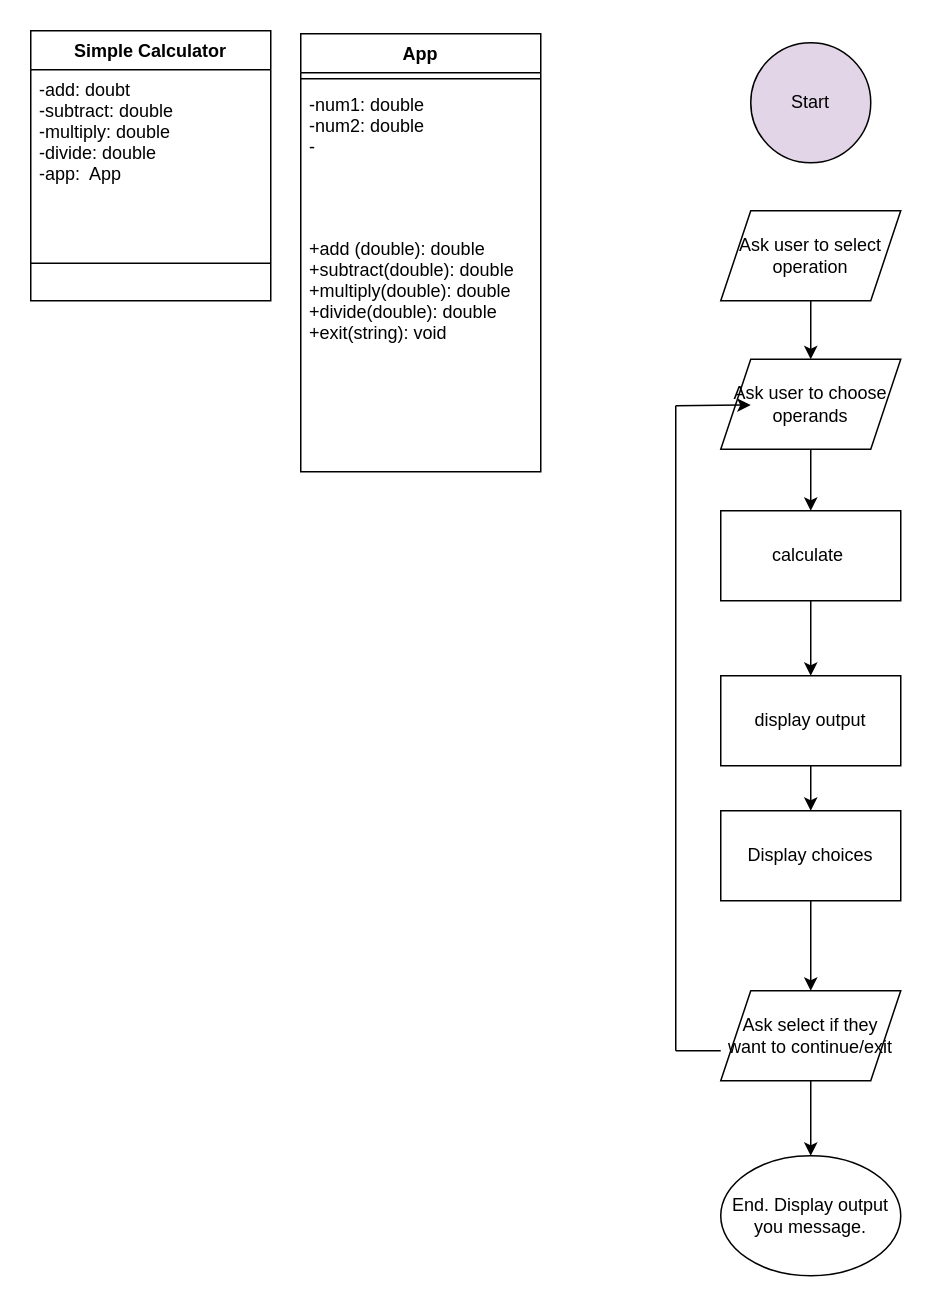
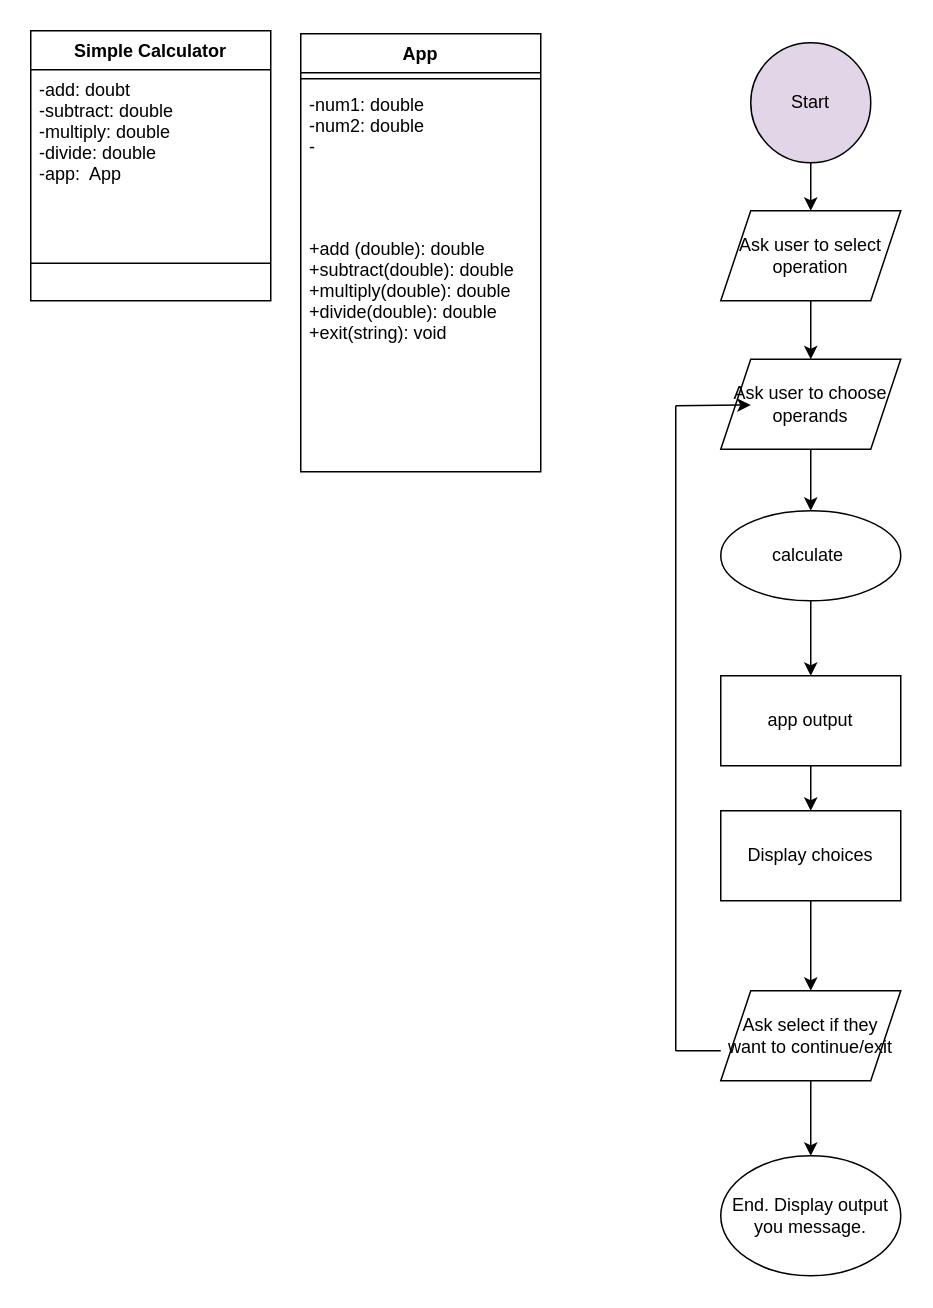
edge "Start" -> "Ask user to select operation": added
node "calculate": shape rectangle -> ellipse
node "display output": label "display output" -> "app output"
